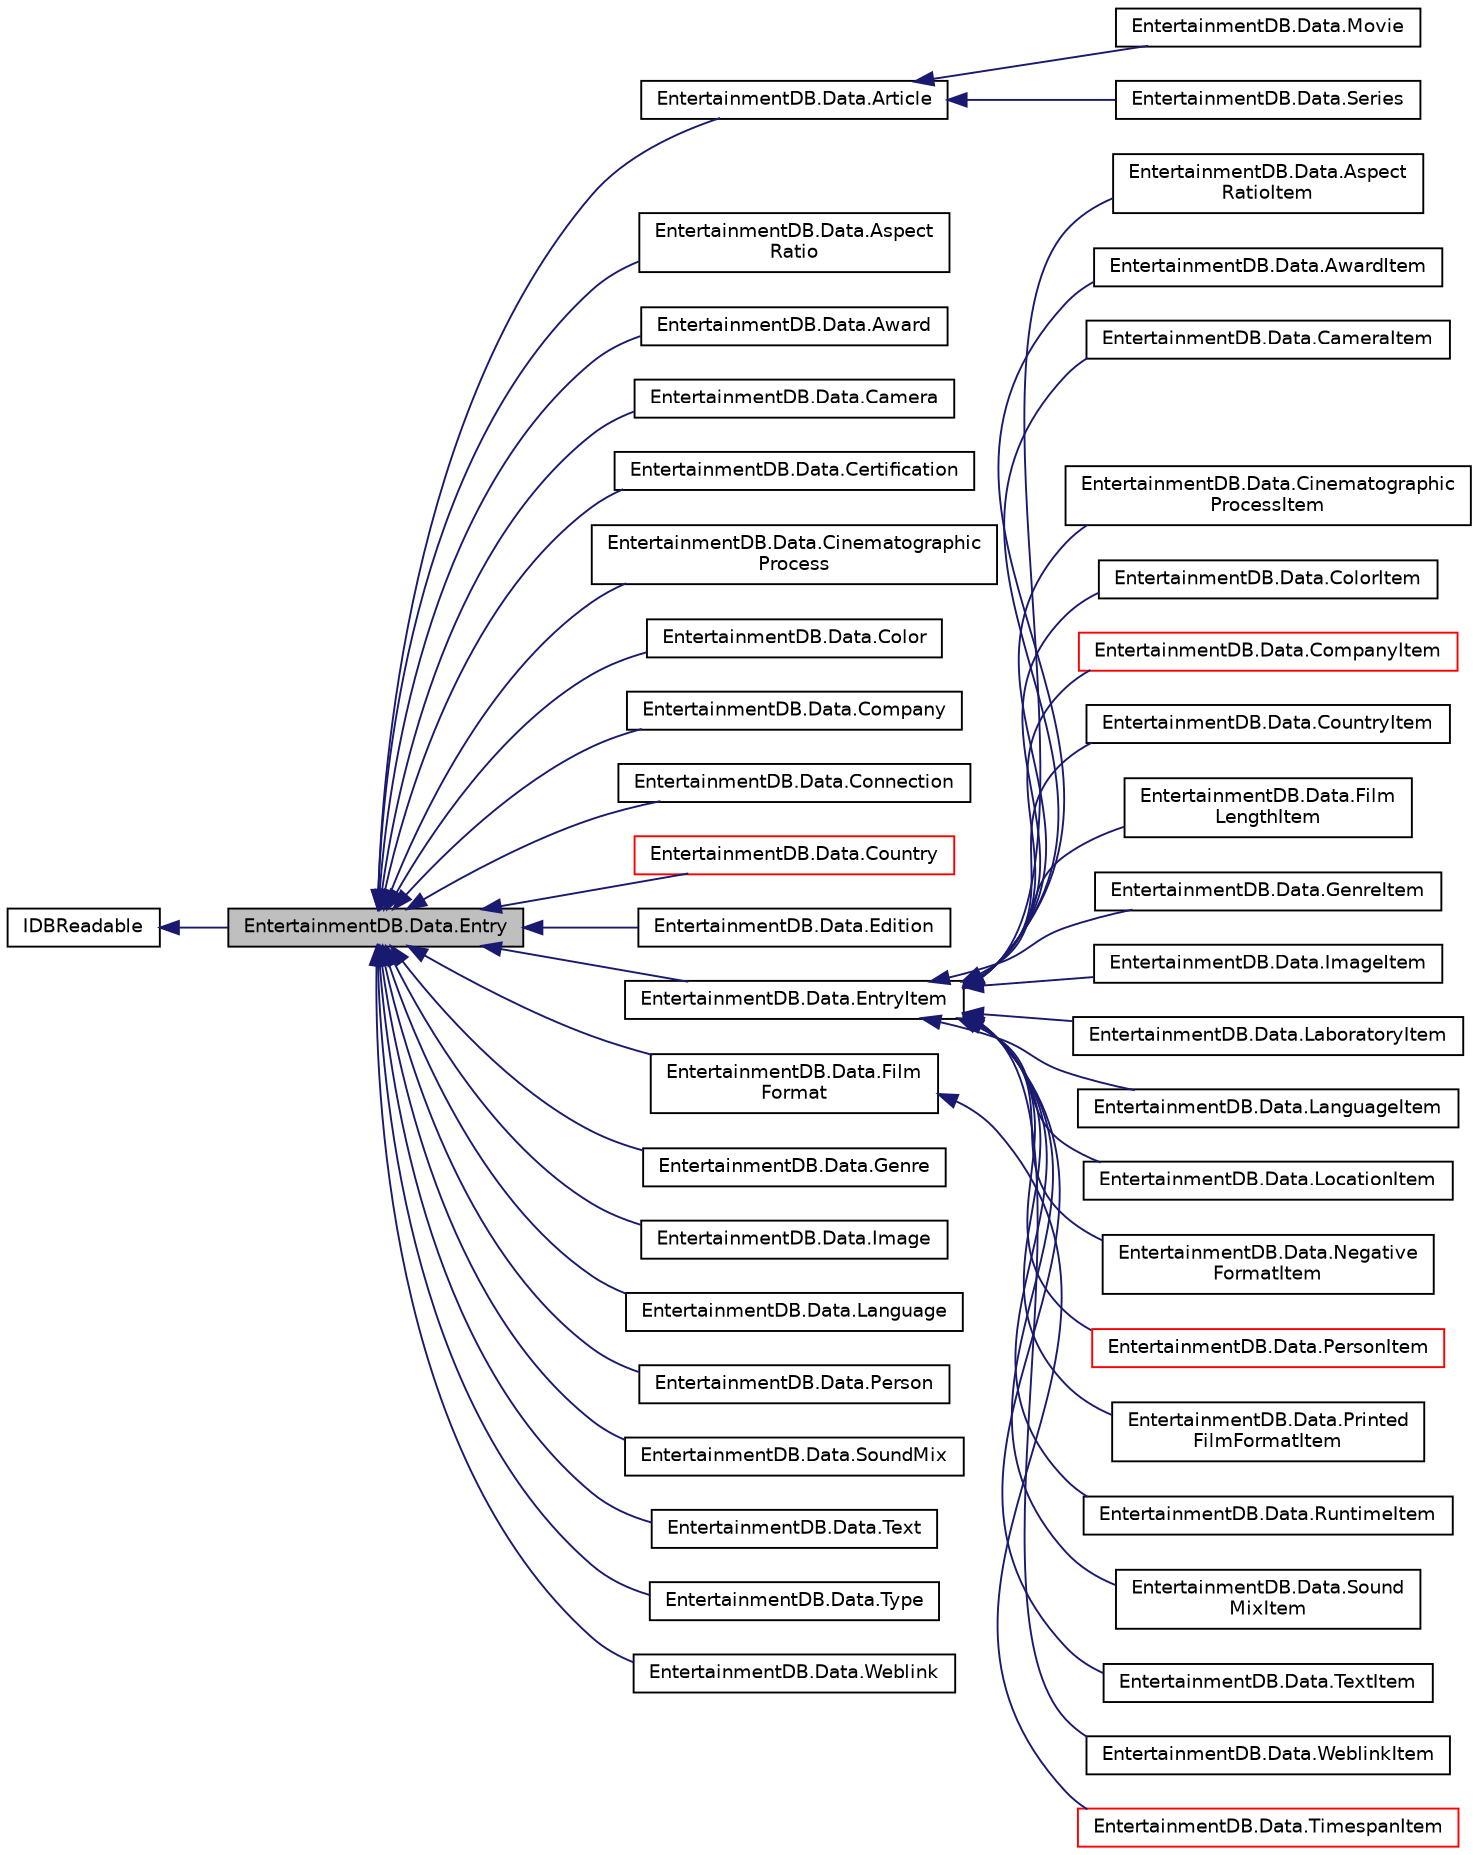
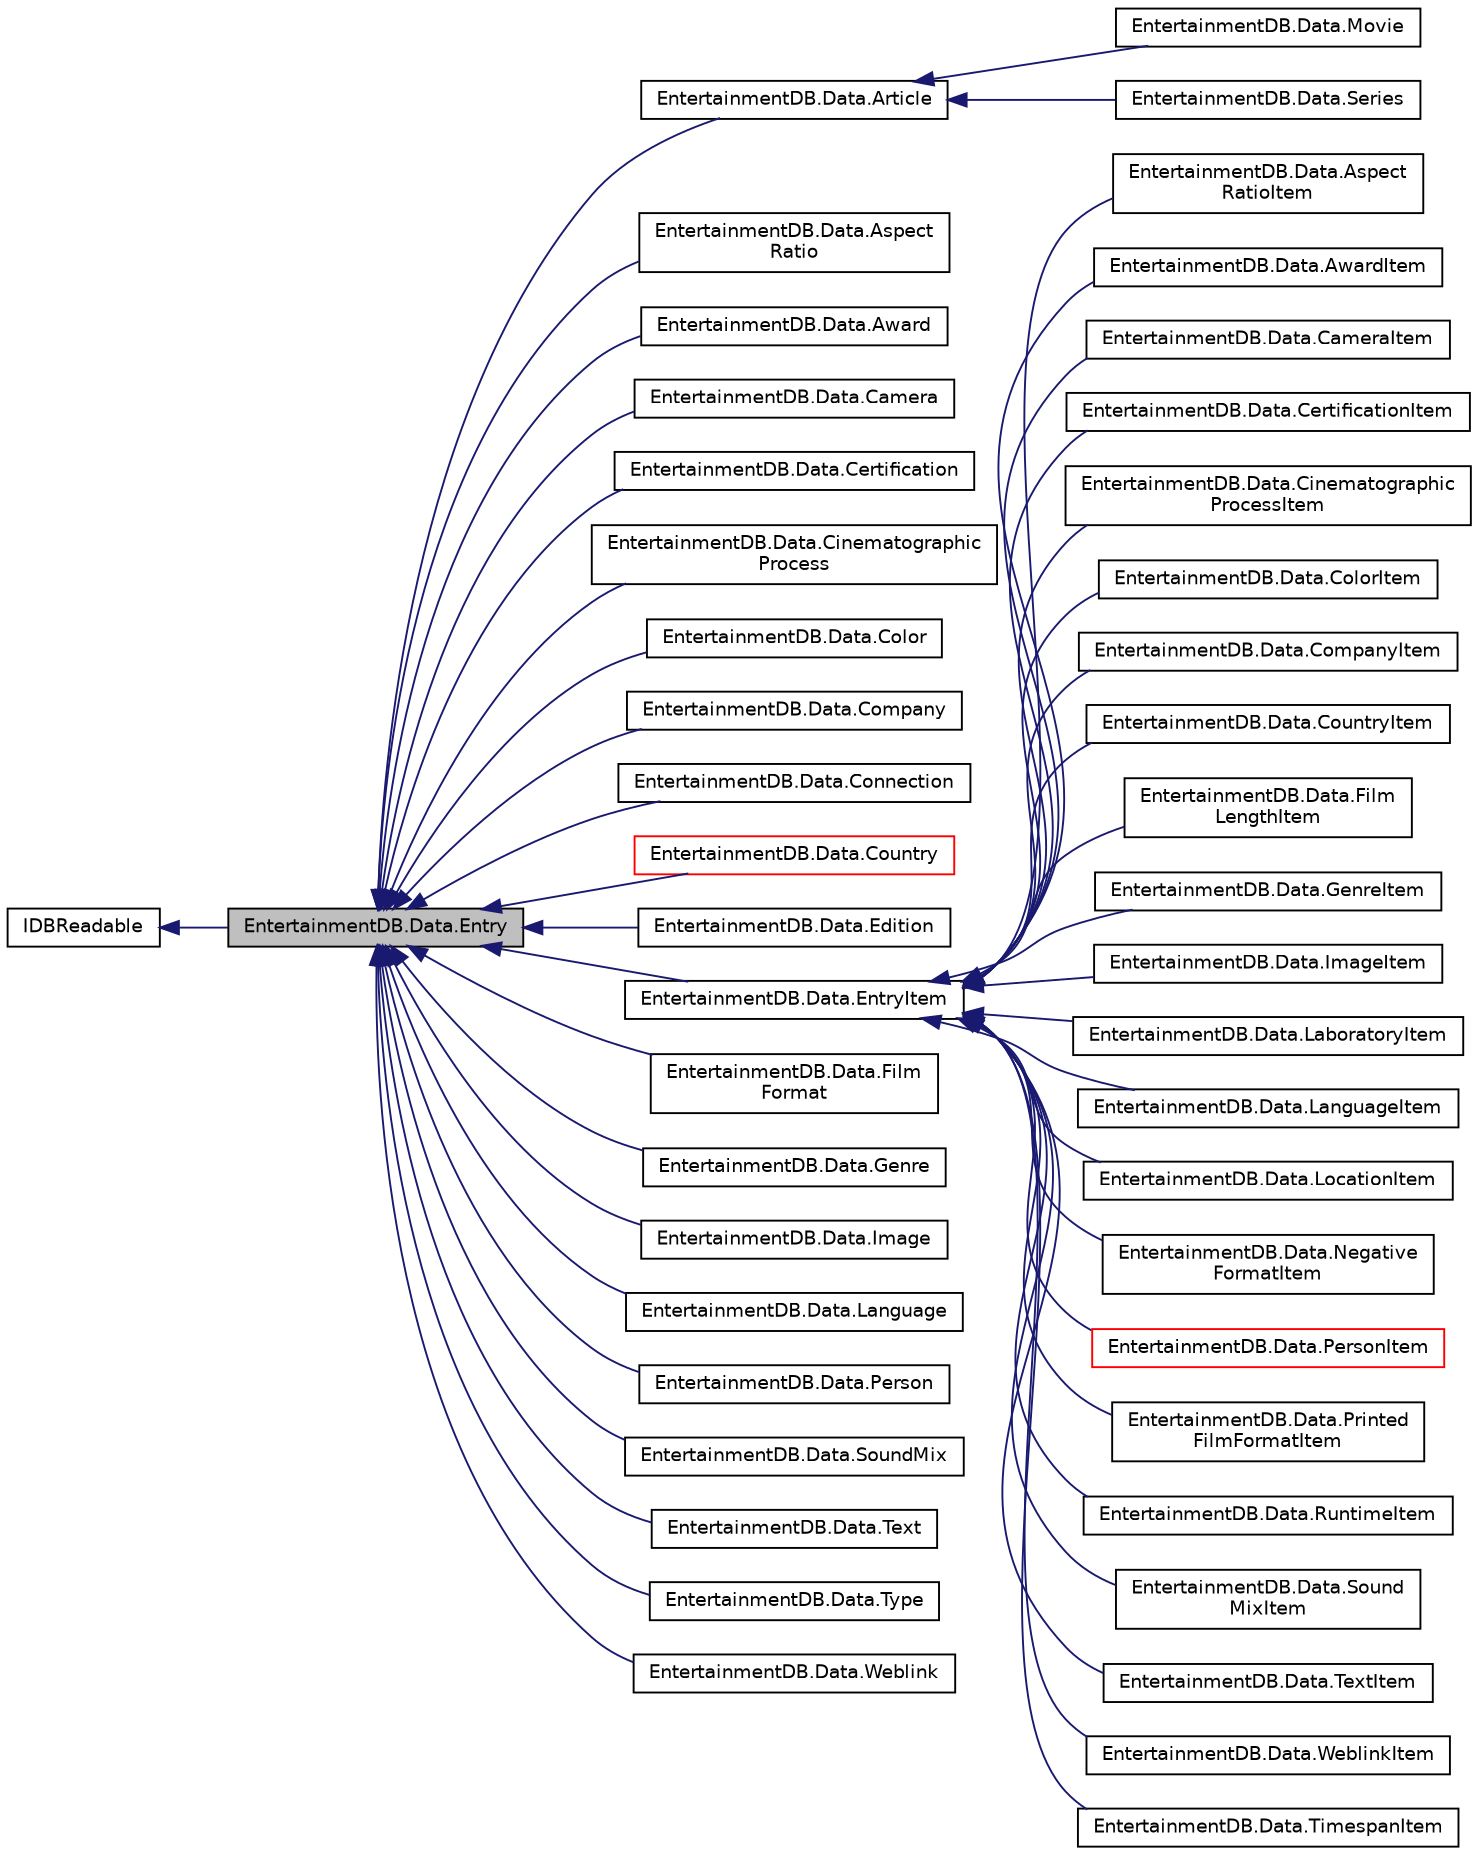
node "EntertainmentDB.Data.CertificationItem": added
node "EntertainmentDB.Data.CompanyItem": color red -> black
edge "EntertainmentDB.Data.TimespanItem" -> "EntertainmentDB.Data.Film Format": now "EntertainmentDB.Data.TimespanItem" -> "EntertainmentDB.Data.EntryItem"
node "EntertainmentDB.Data.TimespanItem": color red -> black
